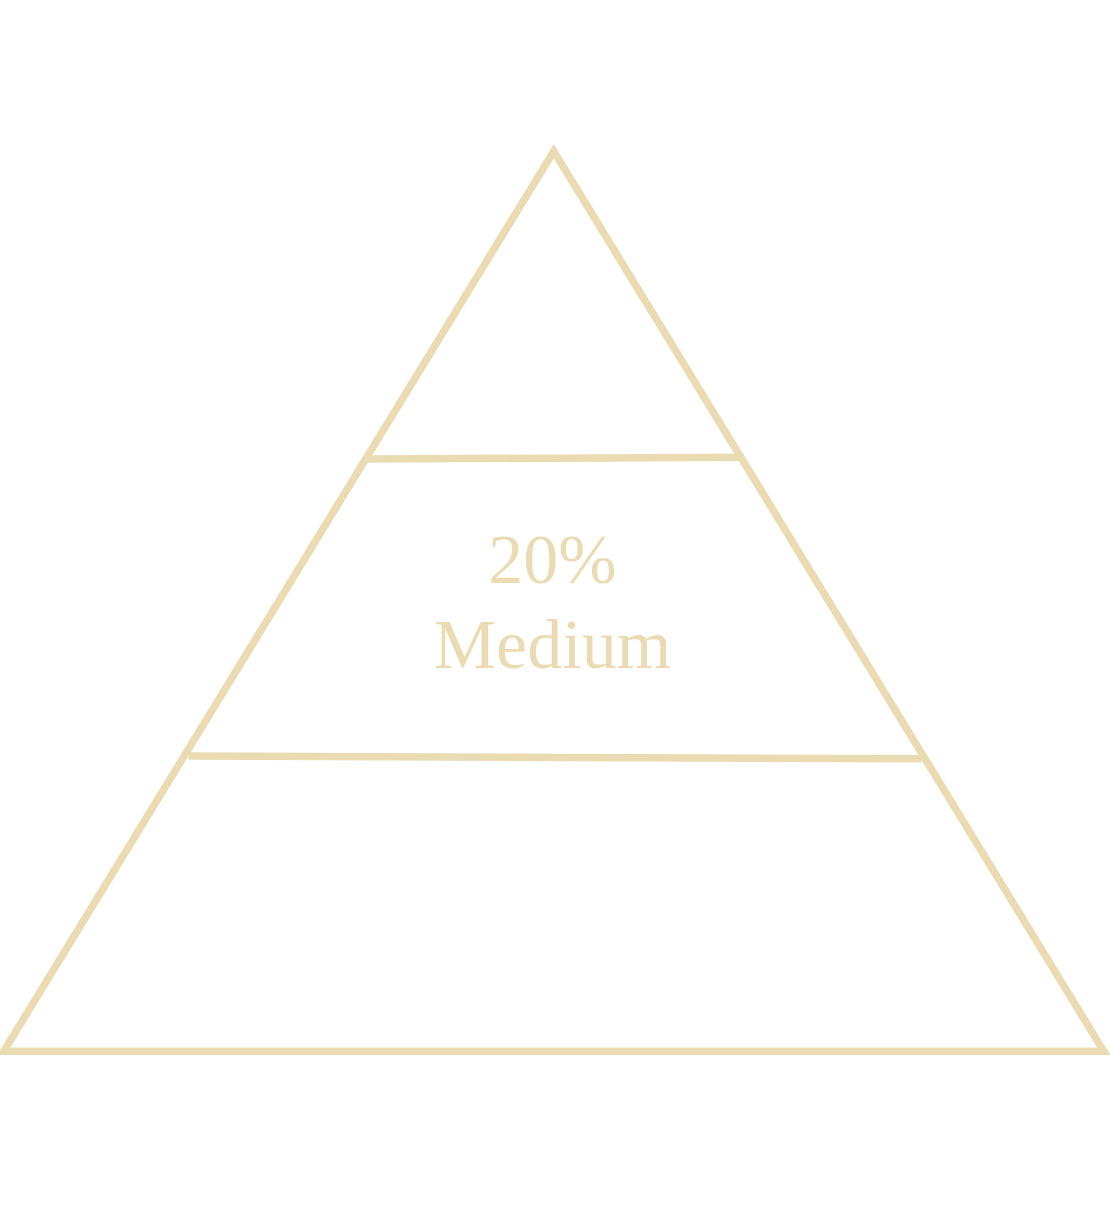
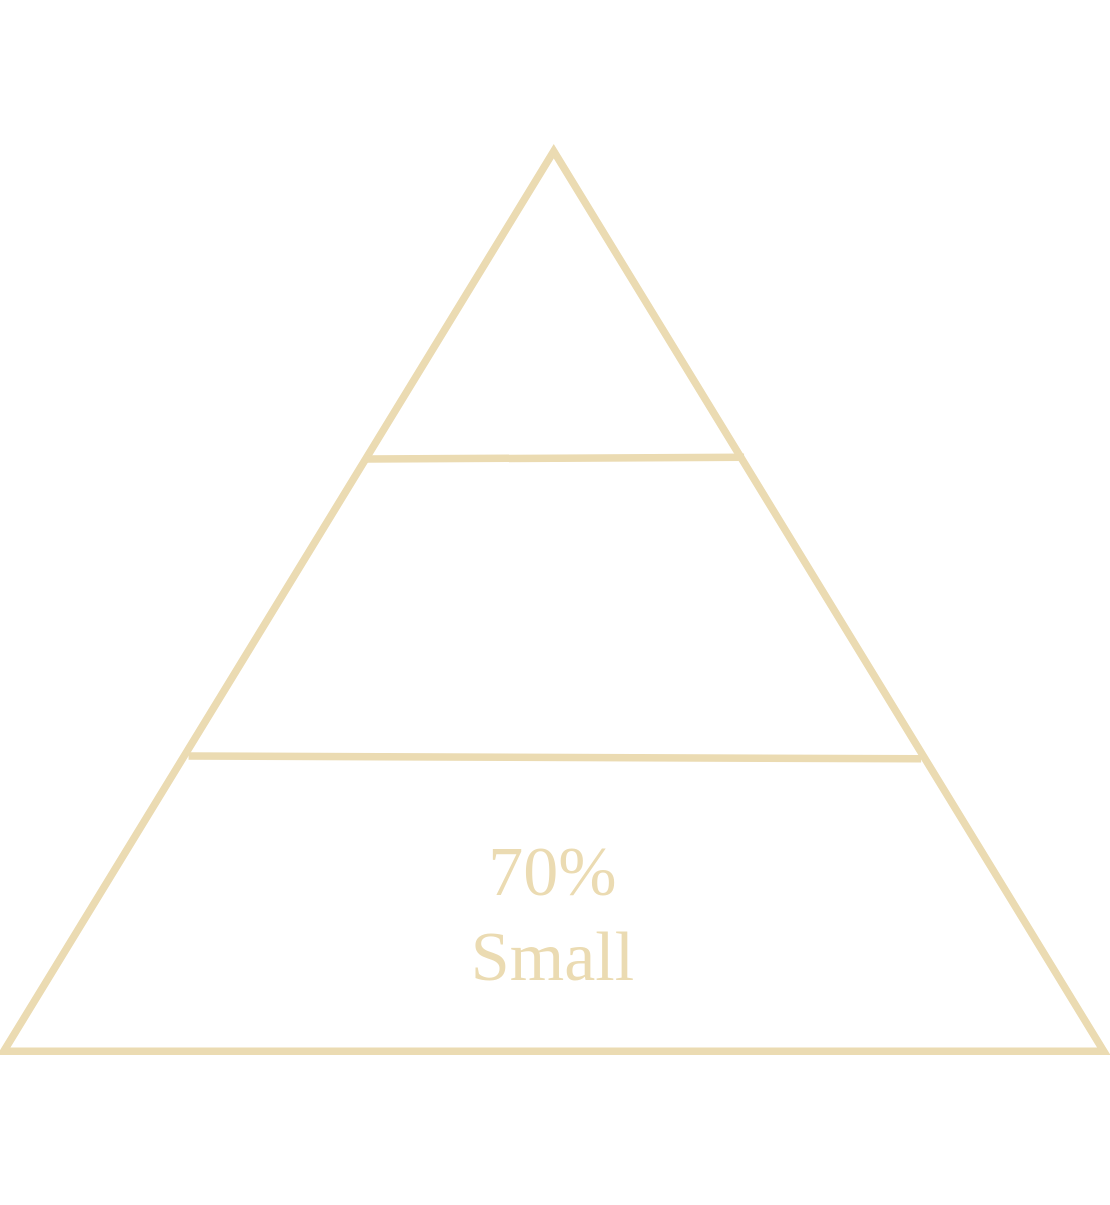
node "20% Medium": removed
node "70% Small": added
